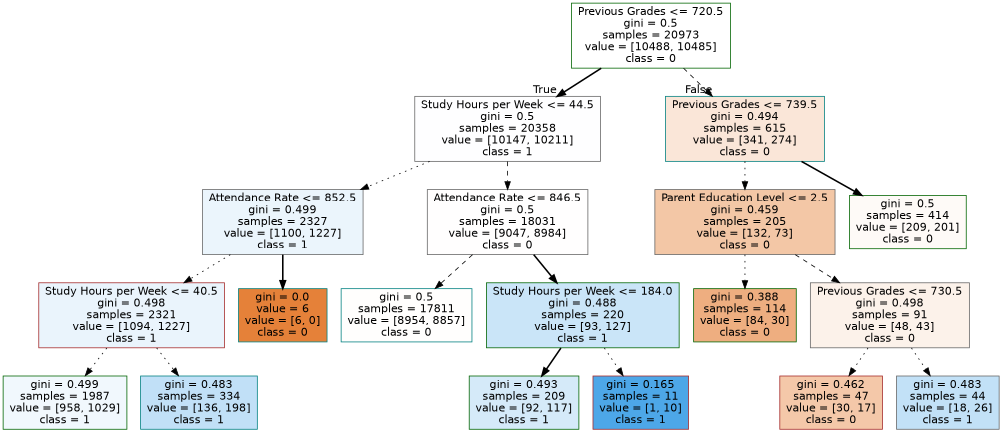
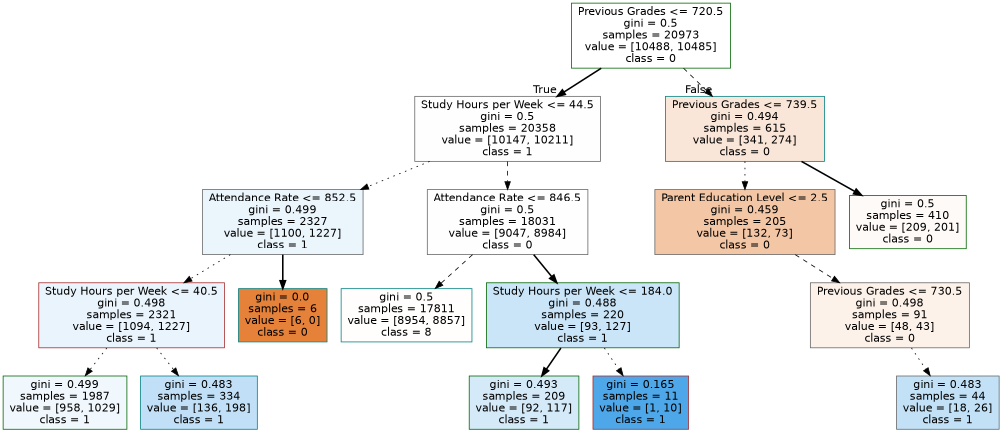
node "gini = 0.5 samples = 414 value = [209, 201] class = 0": label "gini = 0.5 samples = 414 value = [209, 201] class = 0" -> "gini = 0.5 samples = 410 value = [209, 201] class = 0"
node "gini = 0.0 value = 6 value = [6, 0] class = 0": label "gini = 0.0 value = 6 value = [6, 0] class = 0" -> "gini = 0.0 samples = 6 value = [6, 0] class = 0"
node "gini = 0.5 samples = 17811 value = [8954, 8857] class = 0": label "gini = 0.5 samples = 17811 value = [8954, 8857] class = 0" -> "gini = 0.5 samples = 17811 value = [8954, 8857] class = 8"
node "gini = 0.388 samples = 114 value = [84, 30] class = 0": removed
node "gini = 0.462 samples = 47 value = [30, 17] class = 0": removed
